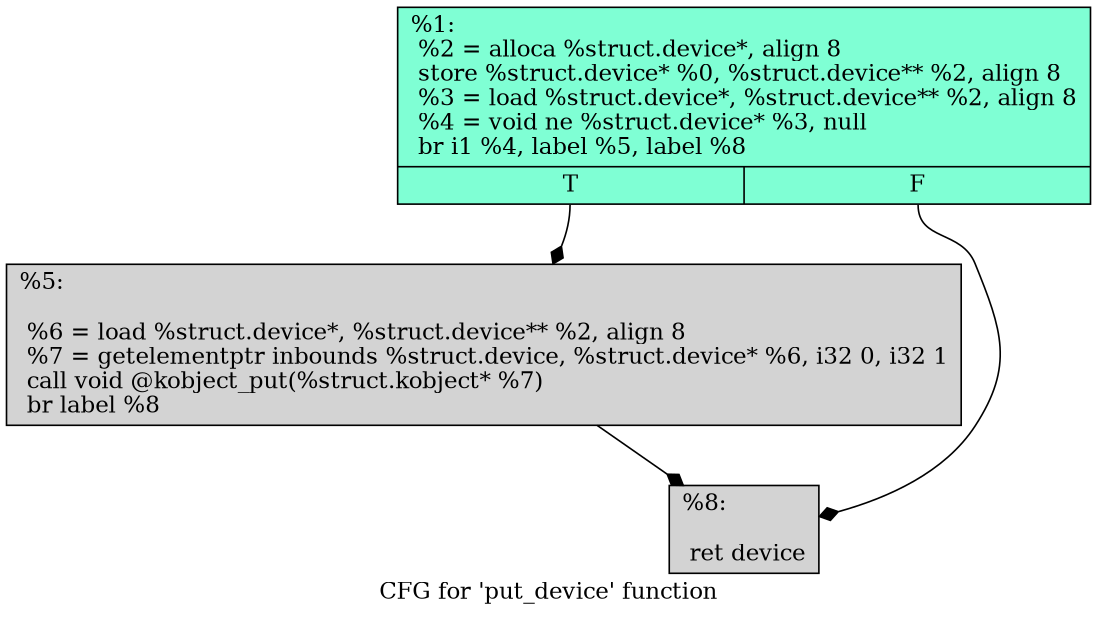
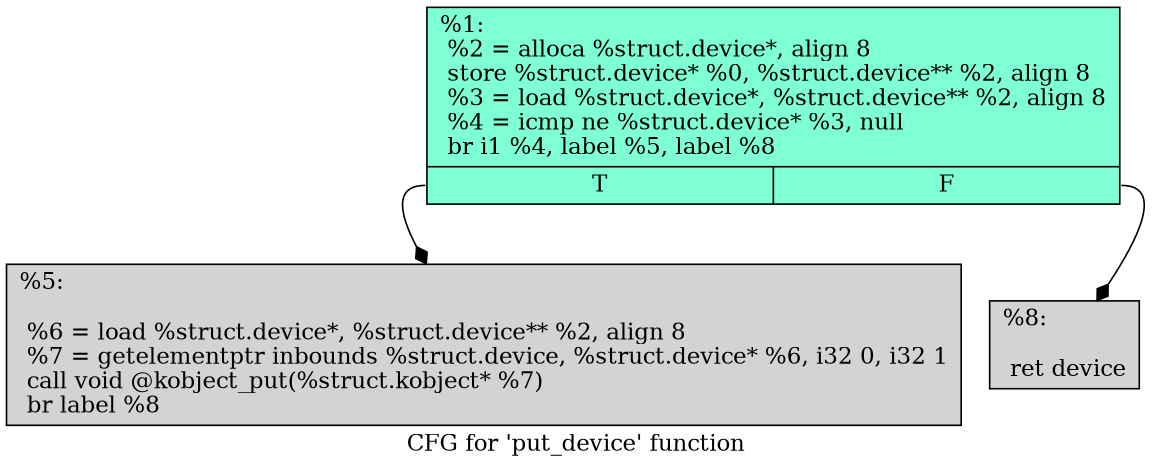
node "%1:": text "%4 = void ne %struct.device* %3, null" -> "%4 = icmp ne %struct.device* %3, null"
edge "%5:" -> "%8:": removed
